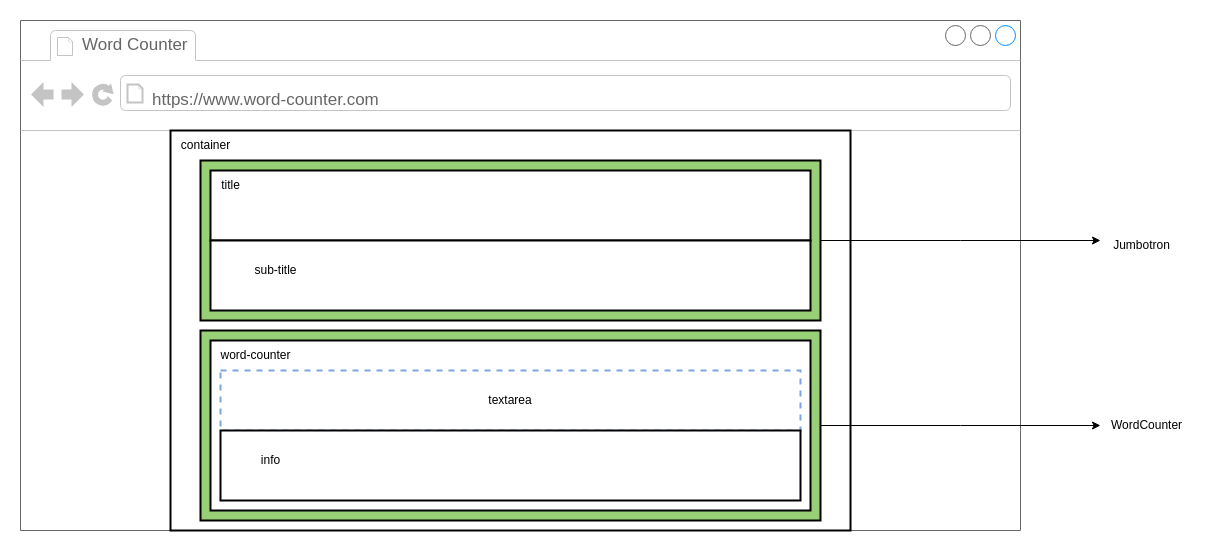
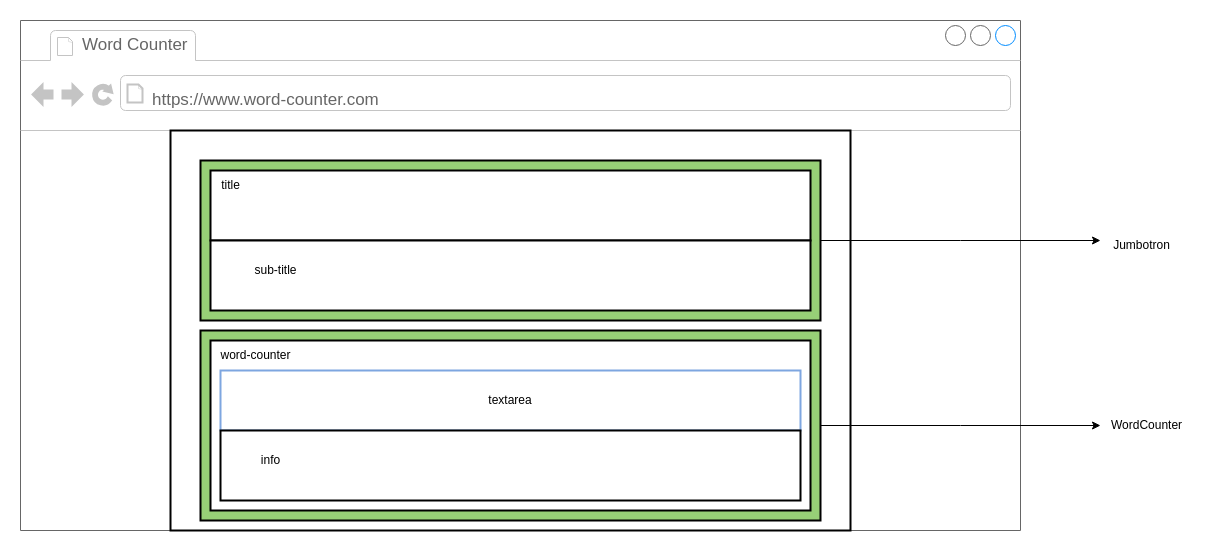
node "container": removed
node "textarea": style dashed -> solid
